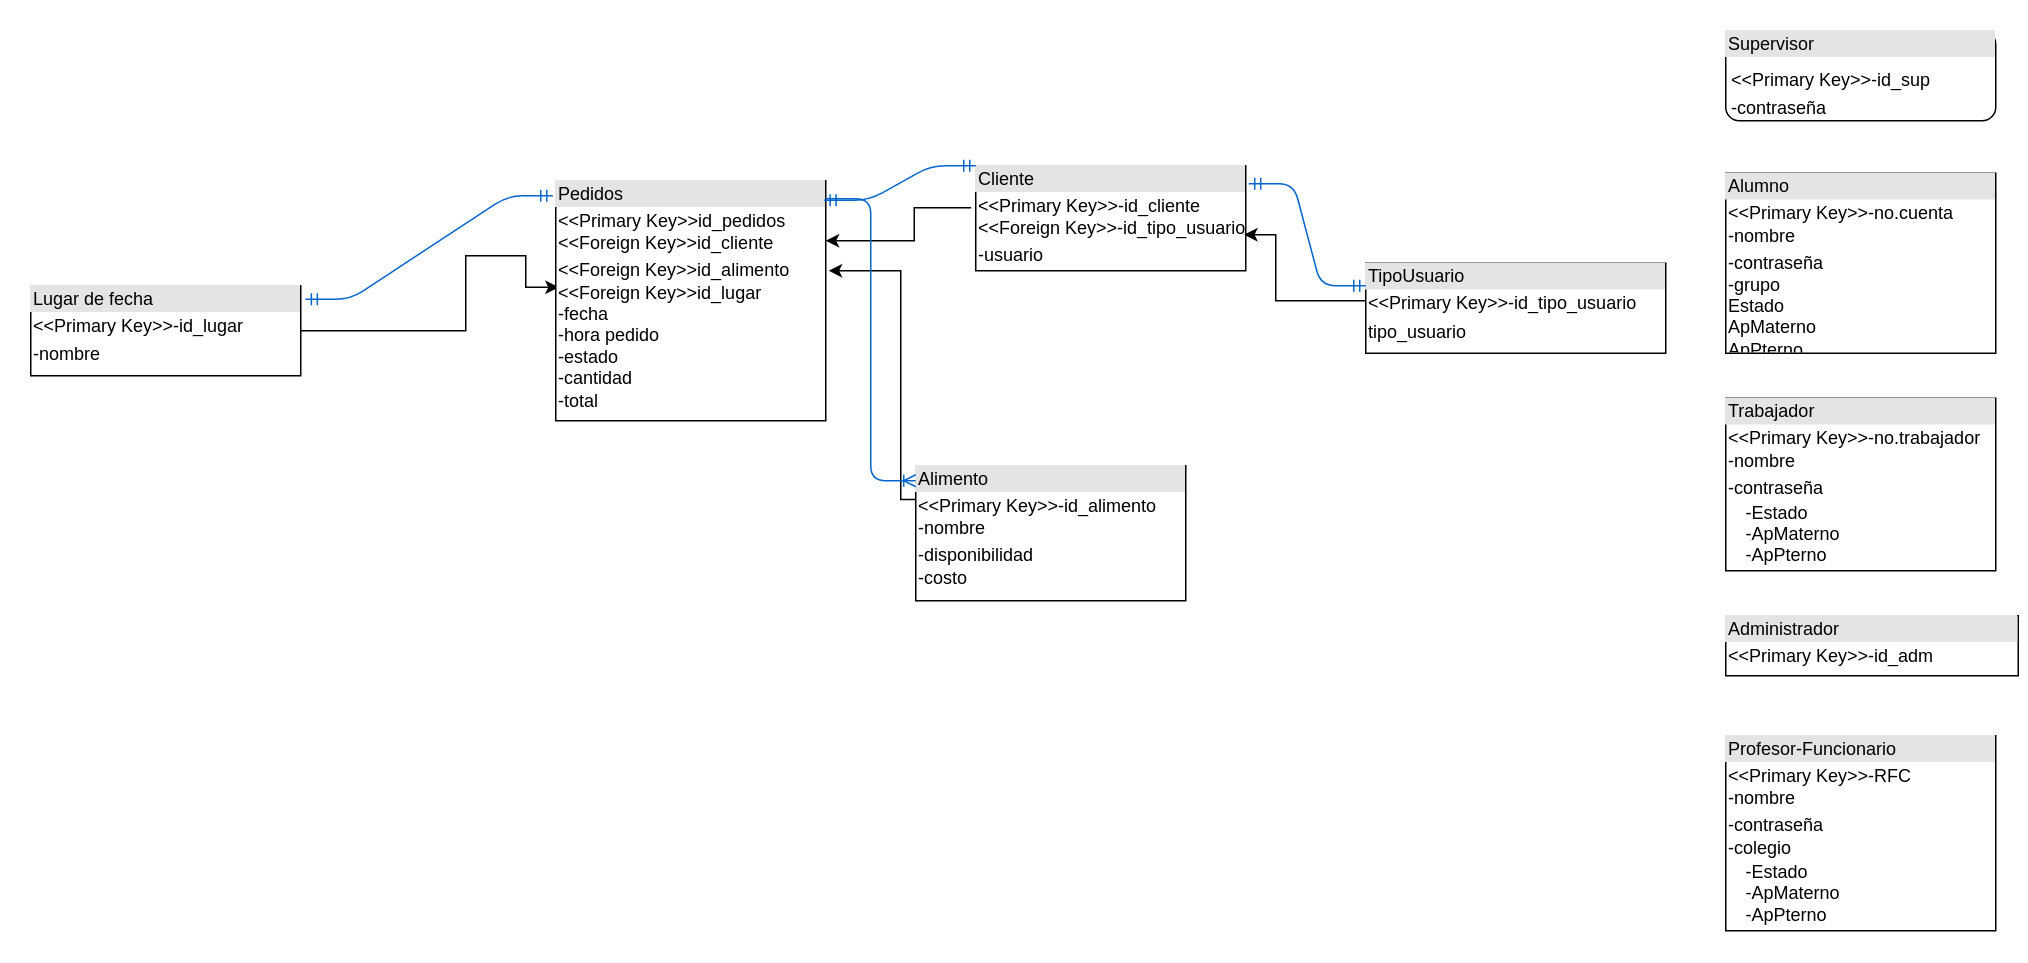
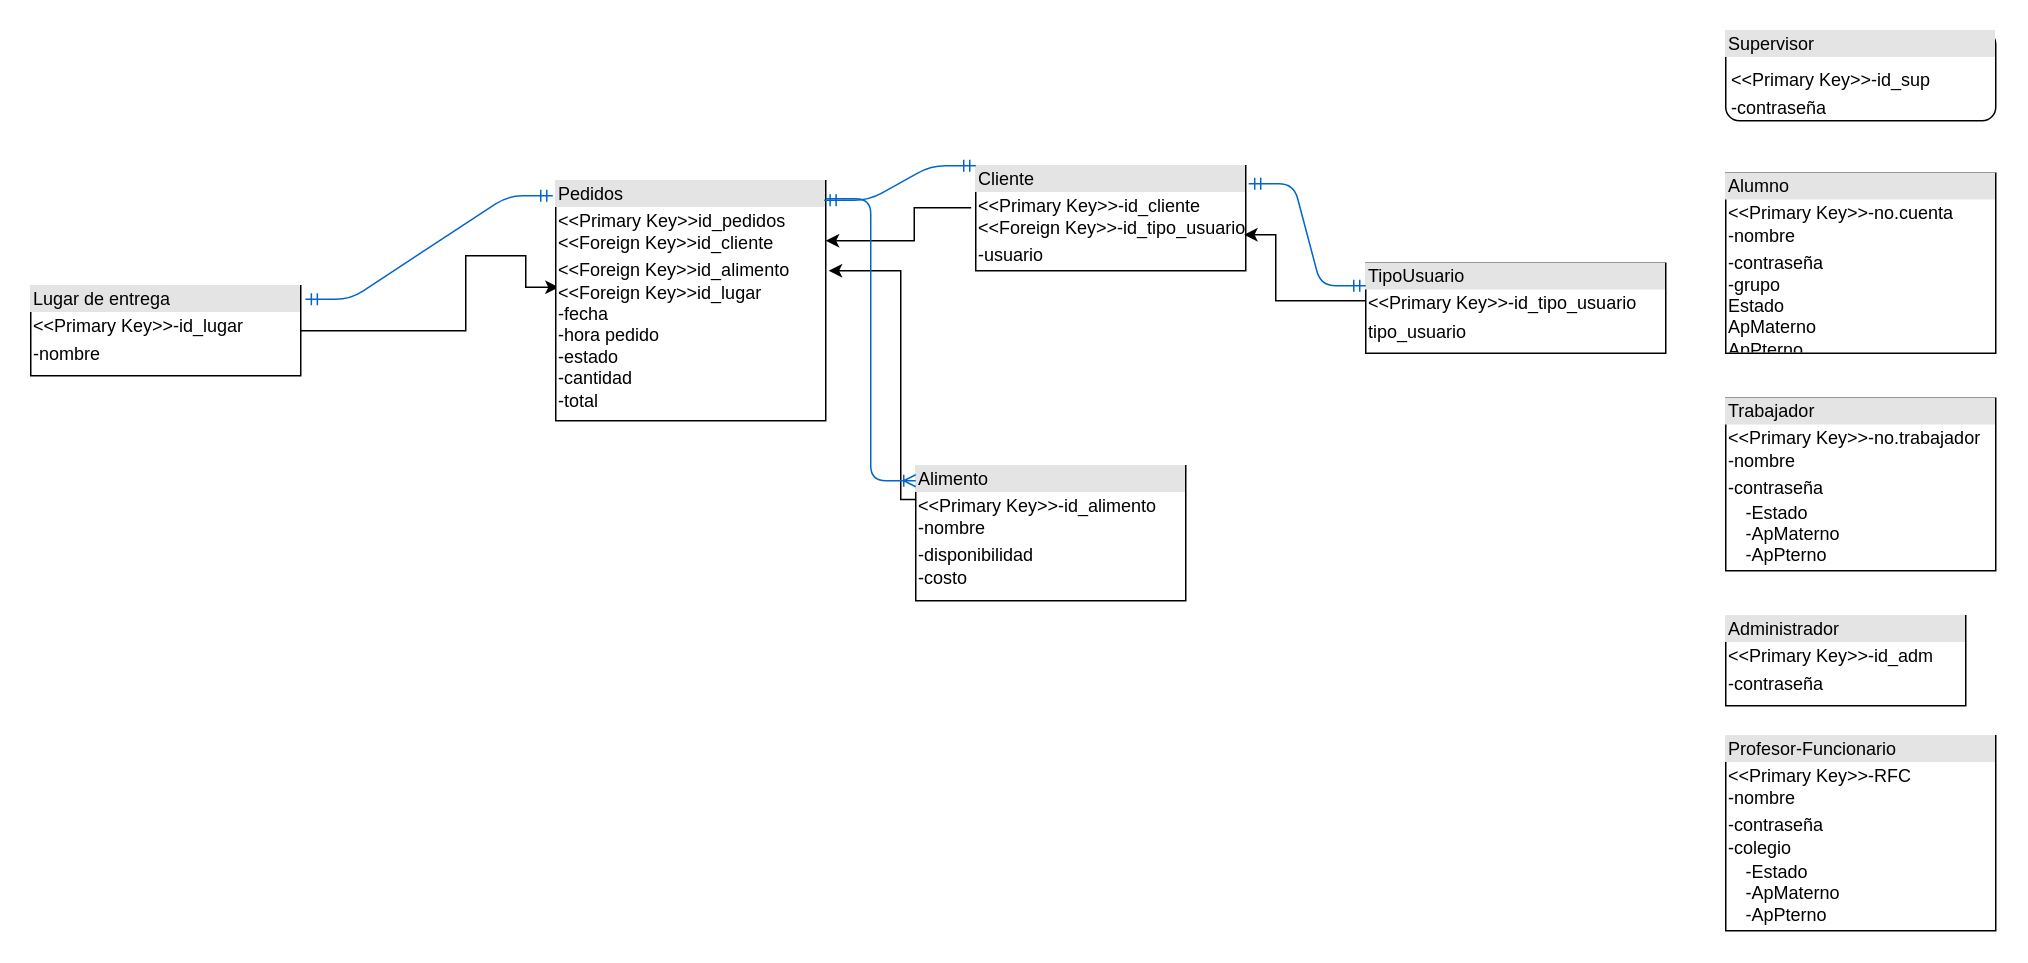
node "Lugar de fecha <<Primary Key>>-id_lugar -nombre": label "Lugar de fecha <<Primary Key>>-id_lugar -nombre" -> "Lugar de entrega <<Primary Key>>-id_lugar -nombre"
node "Administrador <<Primary Key>>-id_adm -contraseña": size 293x60 -> 240x90
